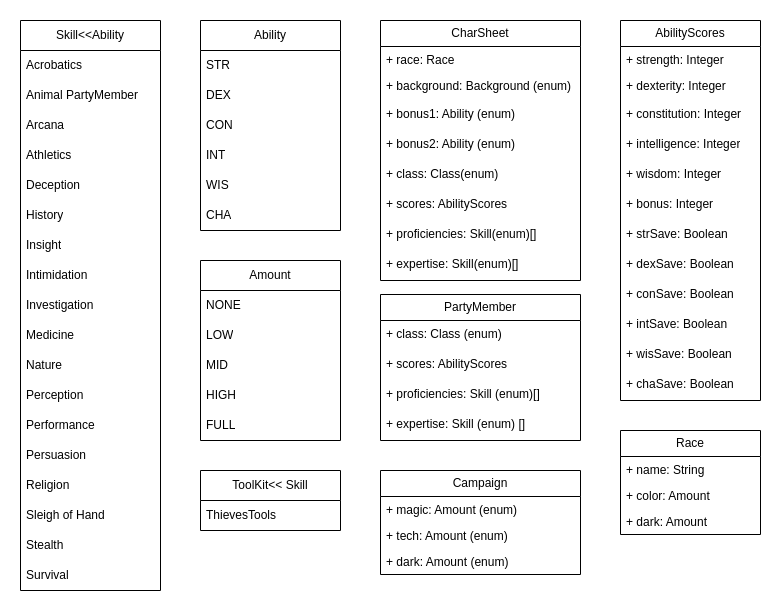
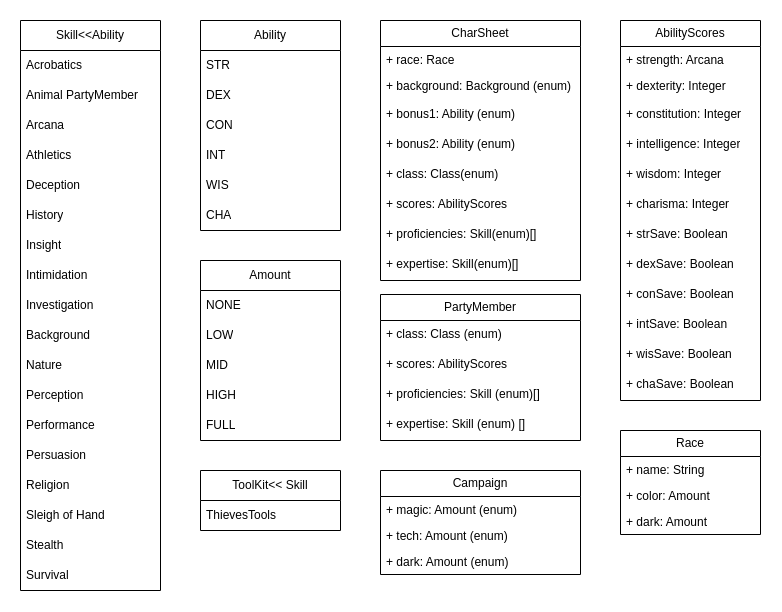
node "+ strength: Integer": label "+ strength: Integer" -> "+ strength: Arcana"
node "+ bonus: Integer": label "+ bonus: Integer" -> "+ charisma: Integer"
node "Medicine": label "Medicine" -> "Background"
